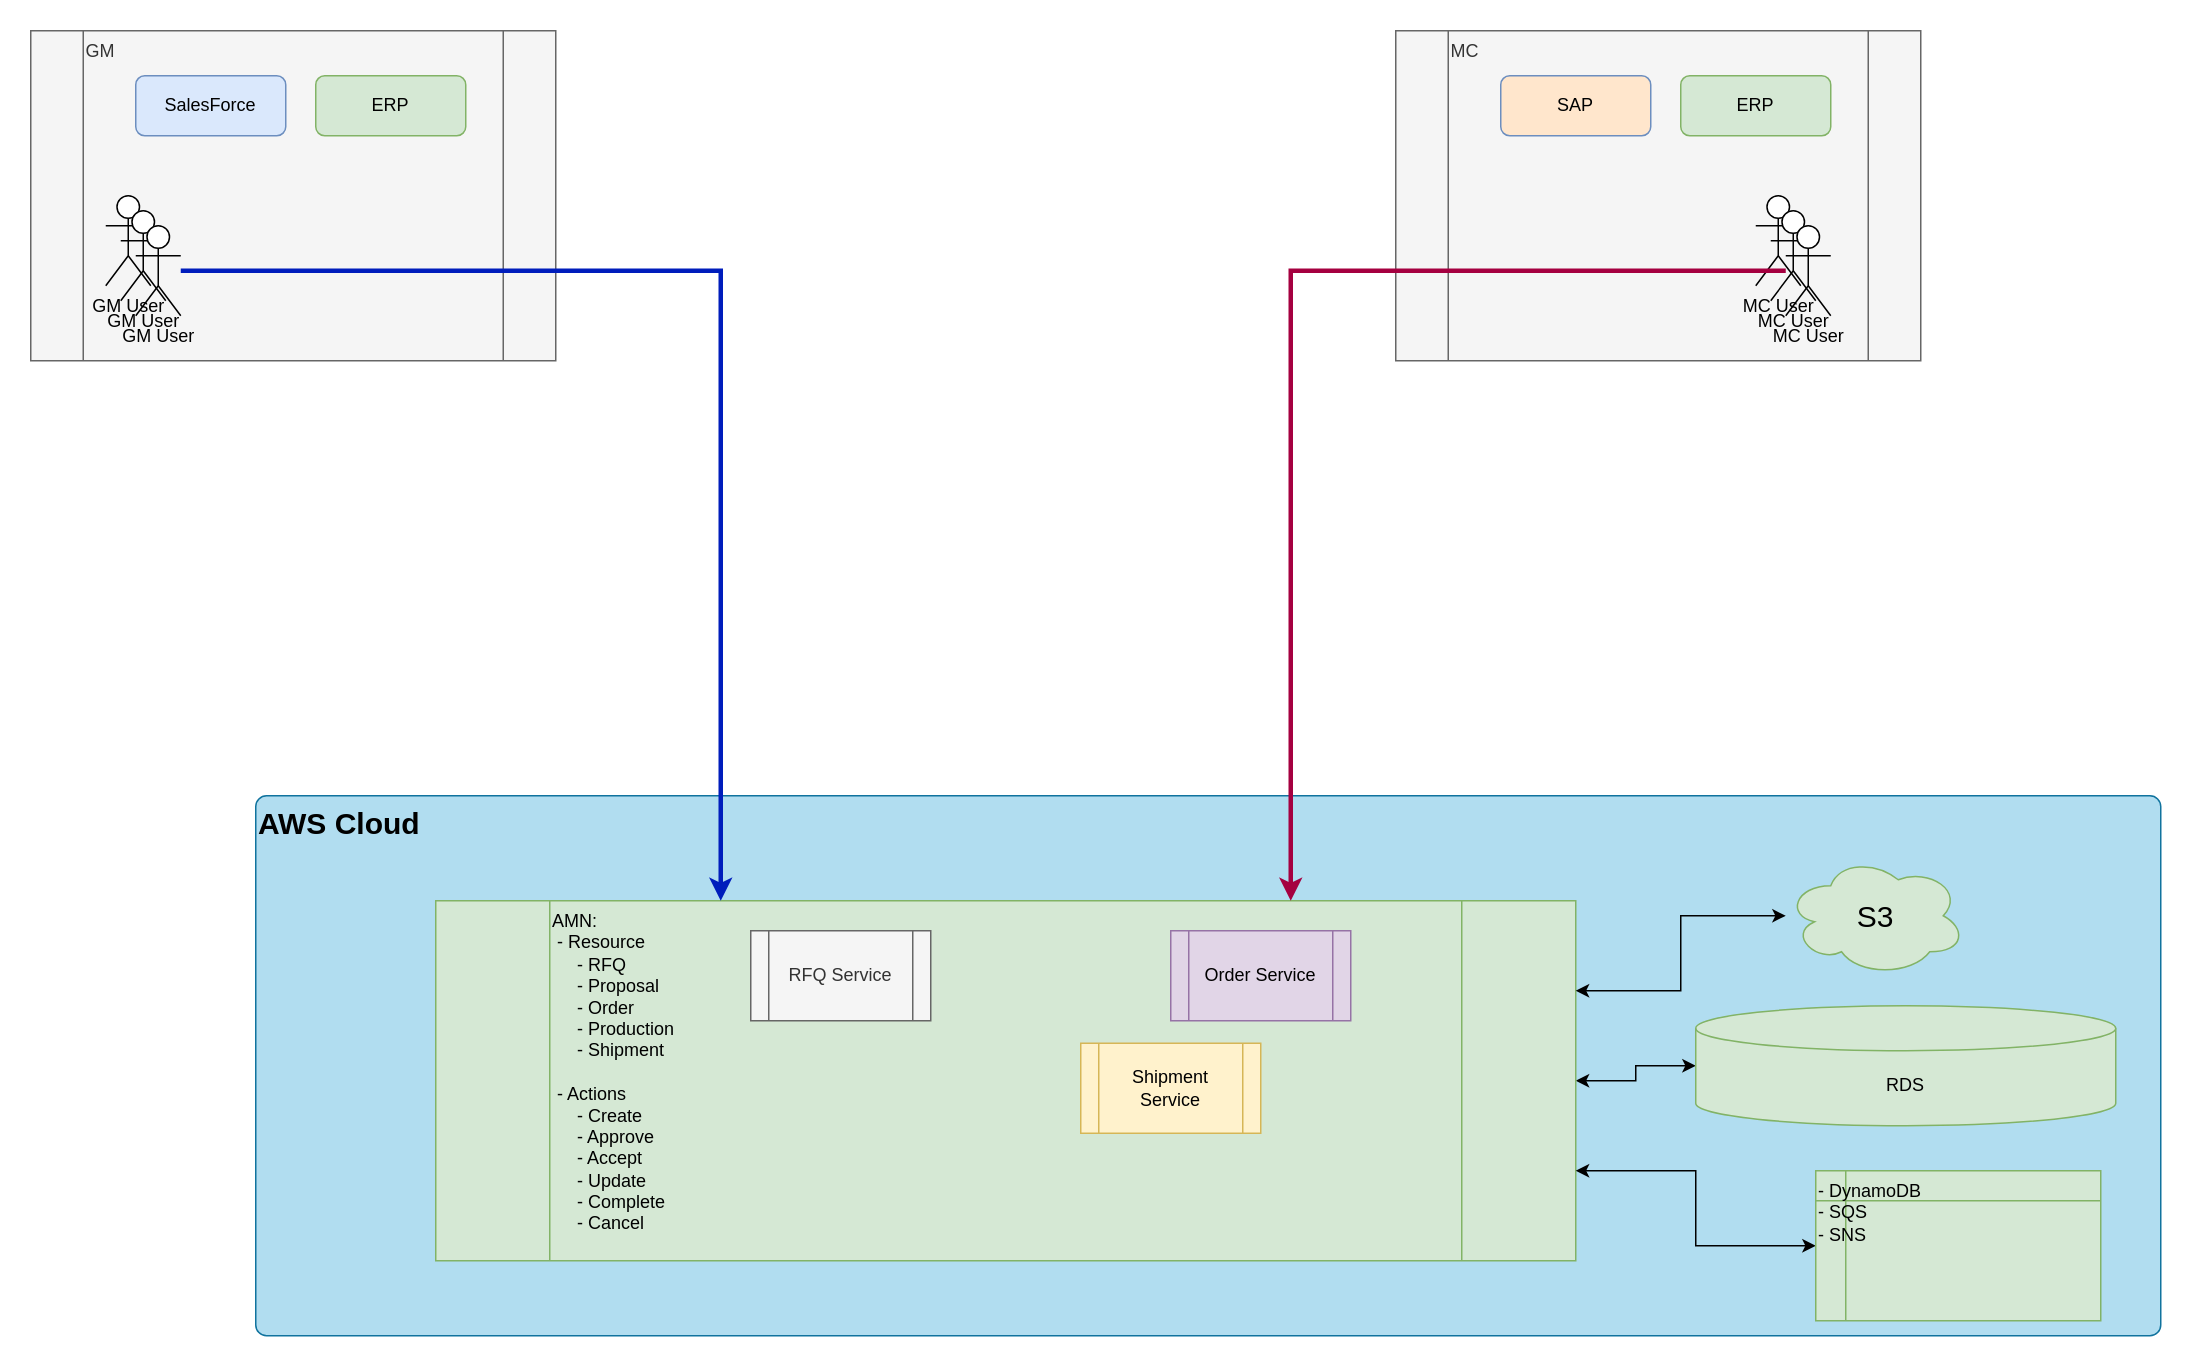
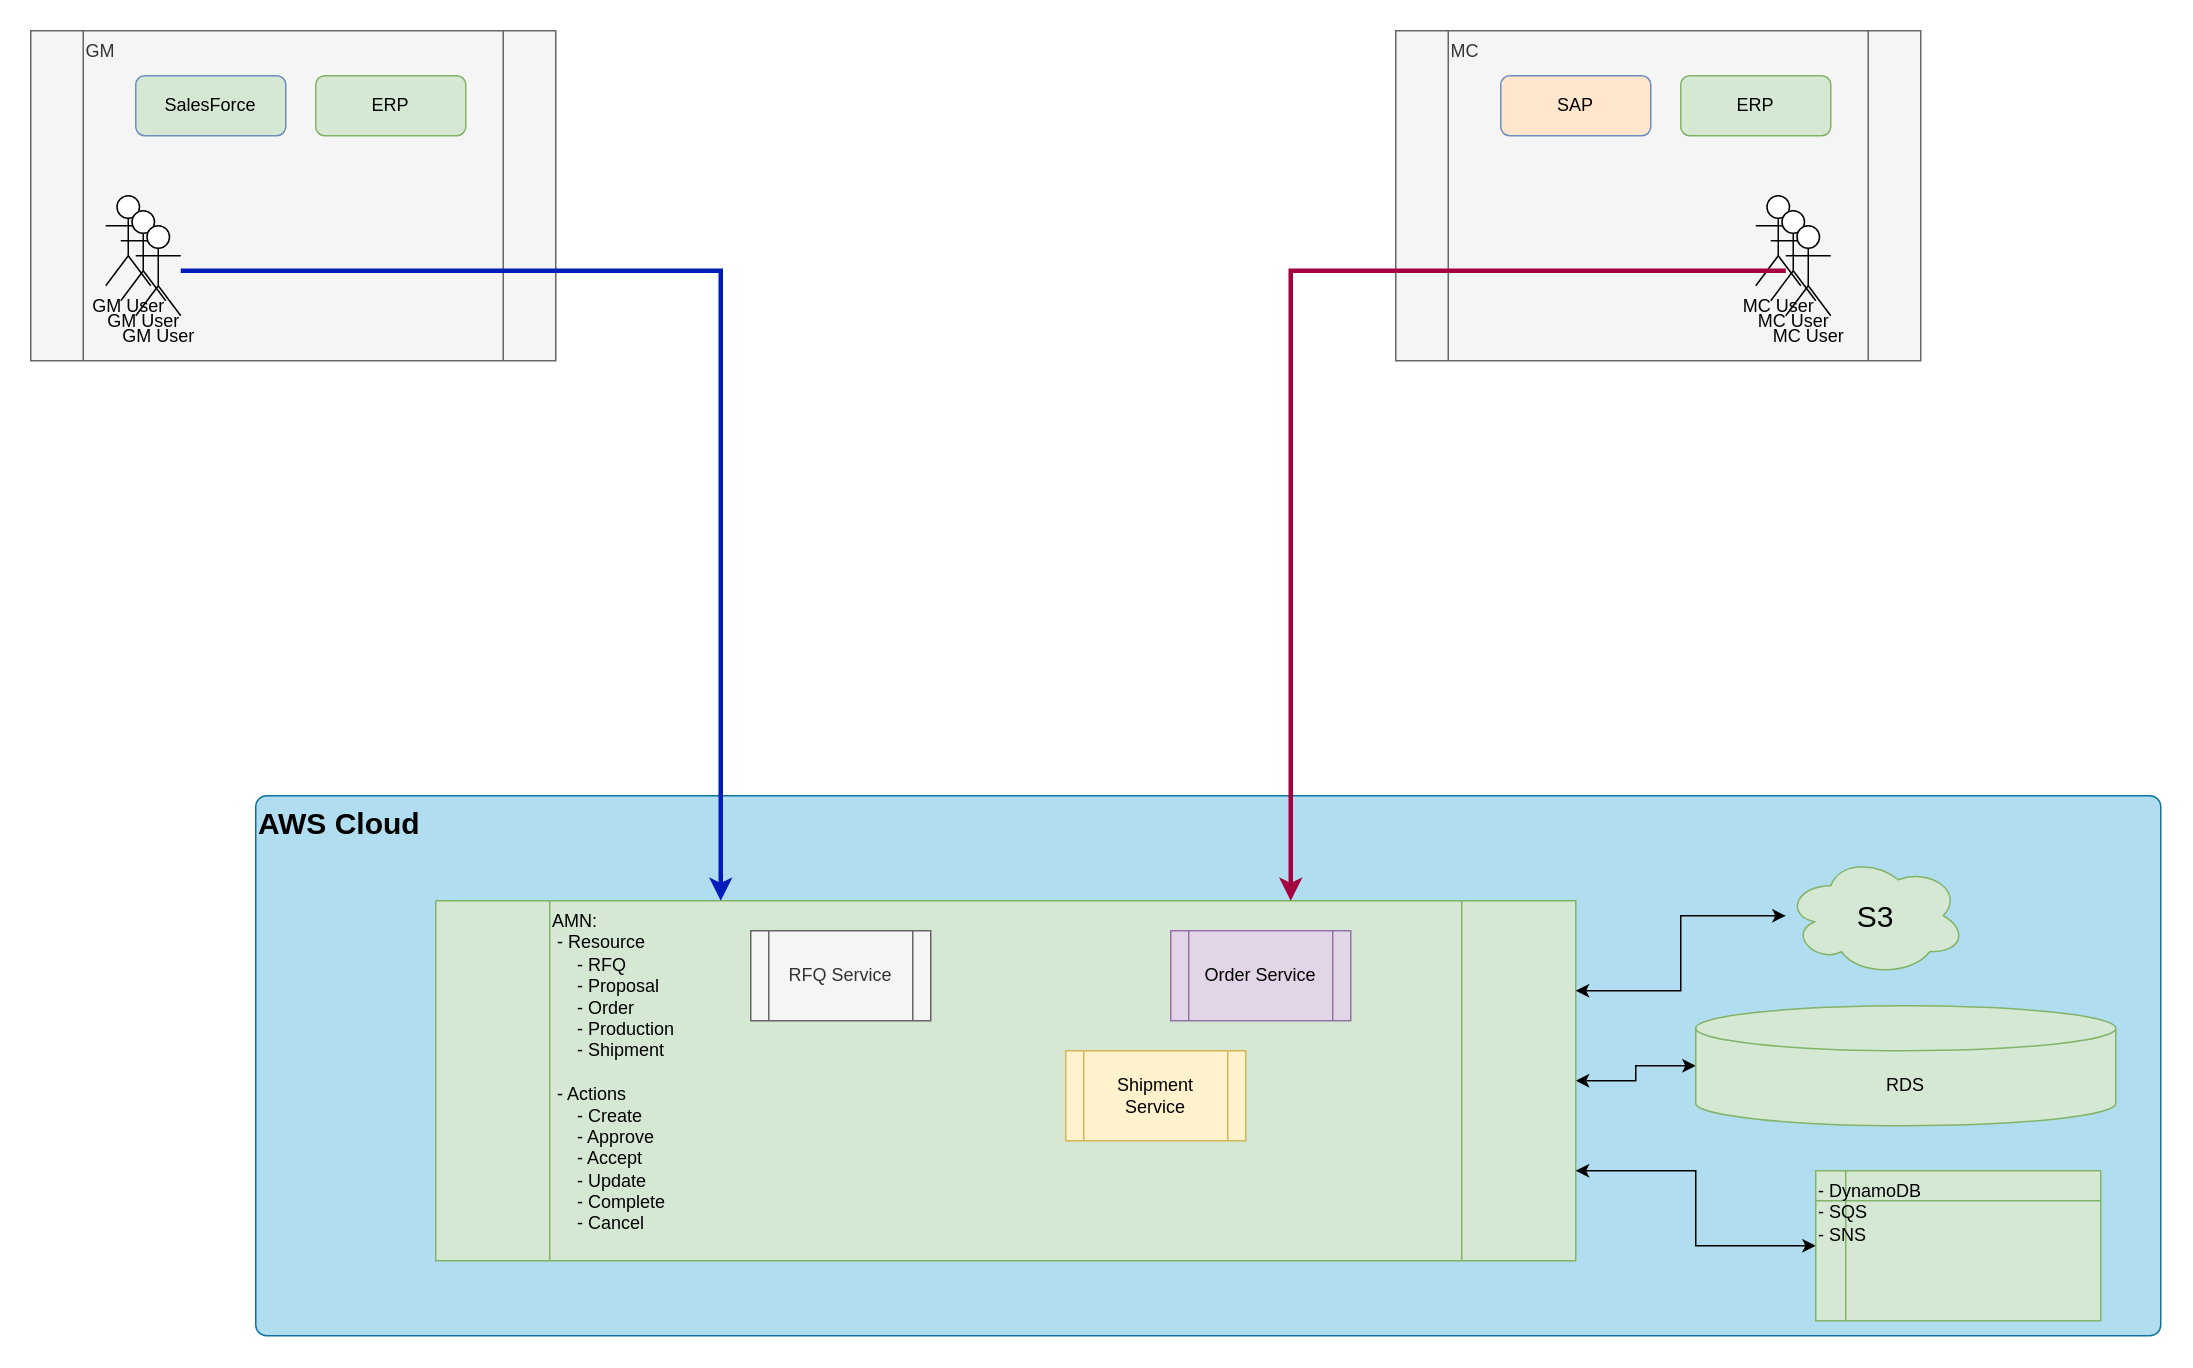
node "SalesForce": fillcolor #dae8fc -> #d5e8d4
node "Shipment Service": moved (1171, 1088) -> (1156, 1096)
